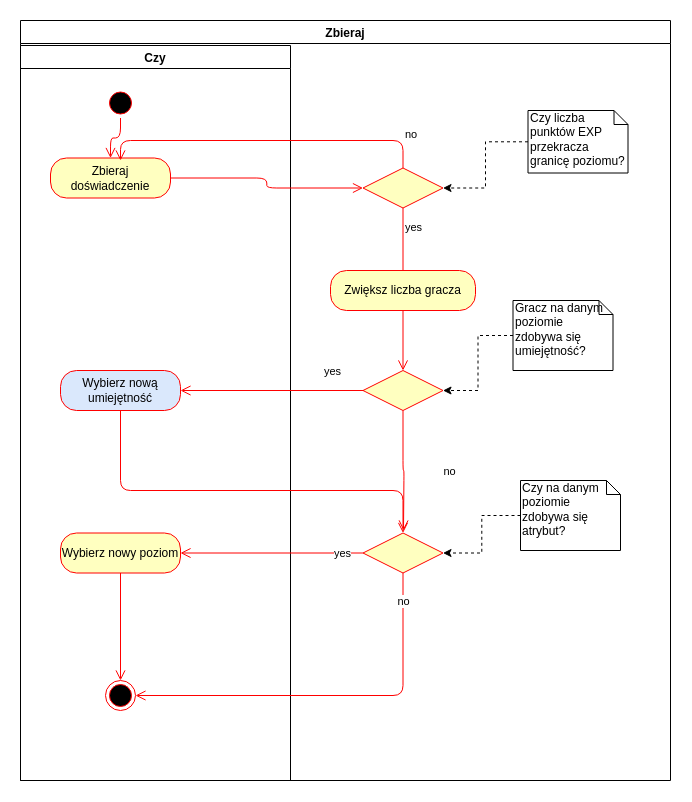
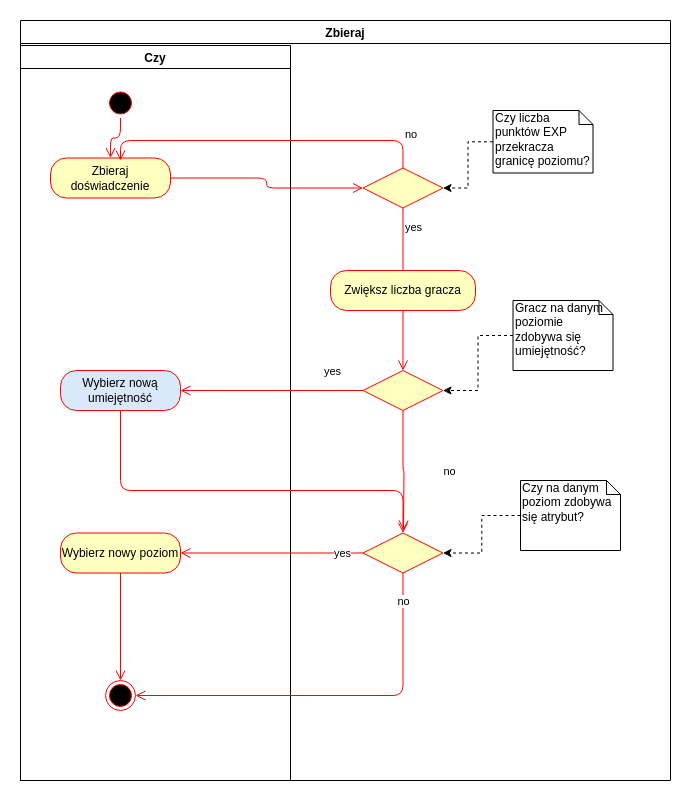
node "Czy liczba punktów EXP przekracza granicę poziomu?": moved (578, 142) -> (543, 142)
node "Czy na danym poziomie zdobywa się atrybut?": label "Czy na danym poziomie zdobywa się atrybut?" -> "Czy na danym poziom zdobywa się atrybut?"
